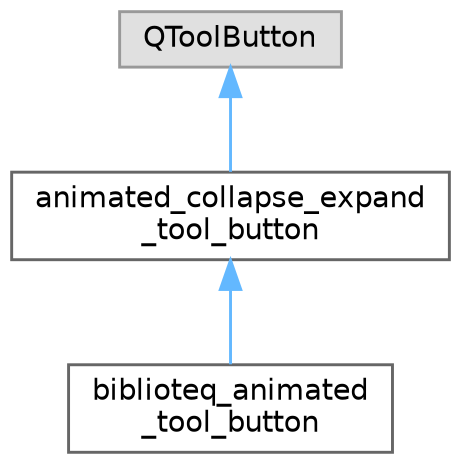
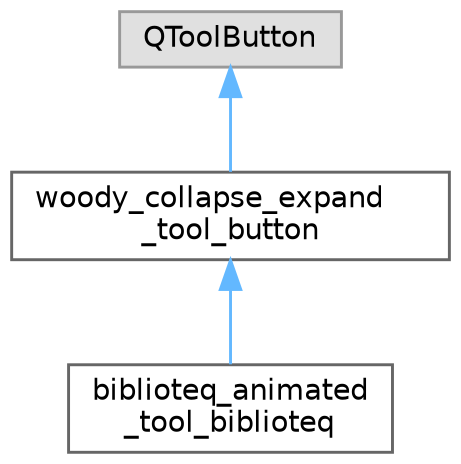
node "animated_collapse_expand _tool_button": label "animated_collapse_expand _tool_button" -> "woody_collapse_expand _tool_button"
node "biblioteq_animated _tool_button": label "biblioteq_animated _tool_button" -> "biblioteq_animated _tool_biblioteq"
